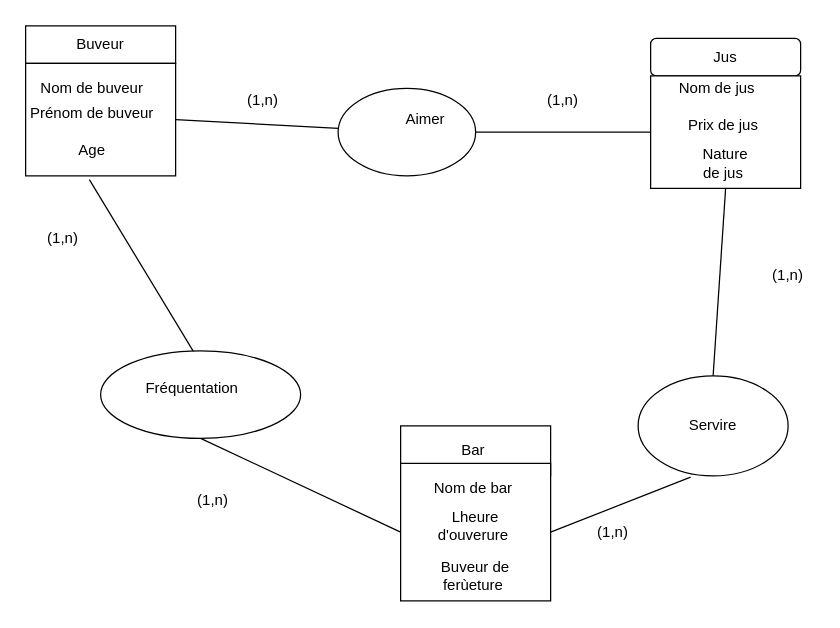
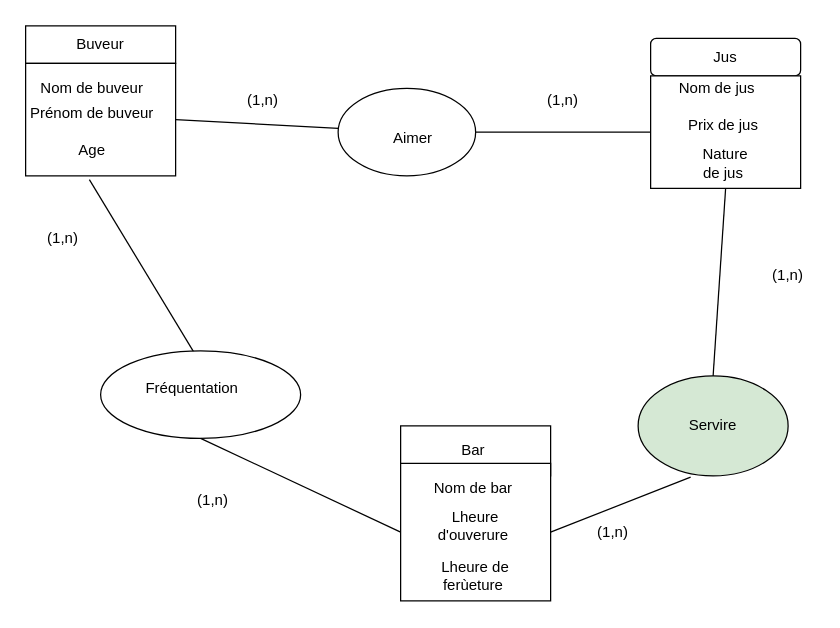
node "Aimer": moved (426, 119) -> (413, 138)
node "Servire": fillcolor #ffffff -> #d5e8d4
node "Buveur de ferùeture": label "Buveur de ferùeture" -> "Lheure de ferùeture"
